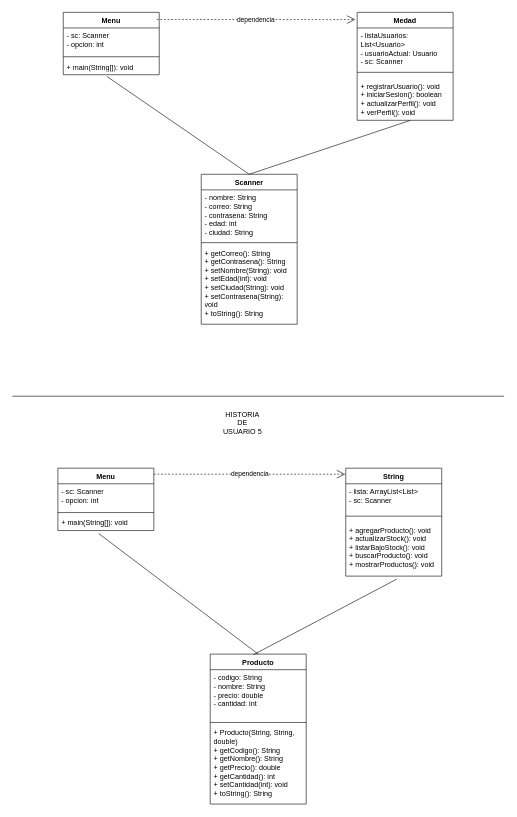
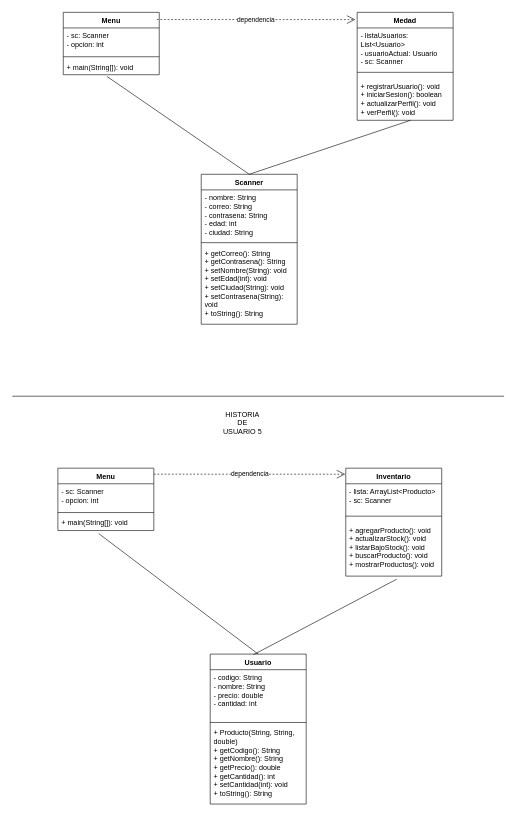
node "String": label "String" -> "Inventario"
node "- lista: ArrayList<List> - sc: Scanner": label "- lista: ArrayList<List> - sc: Scanner" -> "- lista: ArrayList<Producto> - sc: Scanner"
node "Producto": label "Producto" -> "Usuario"
